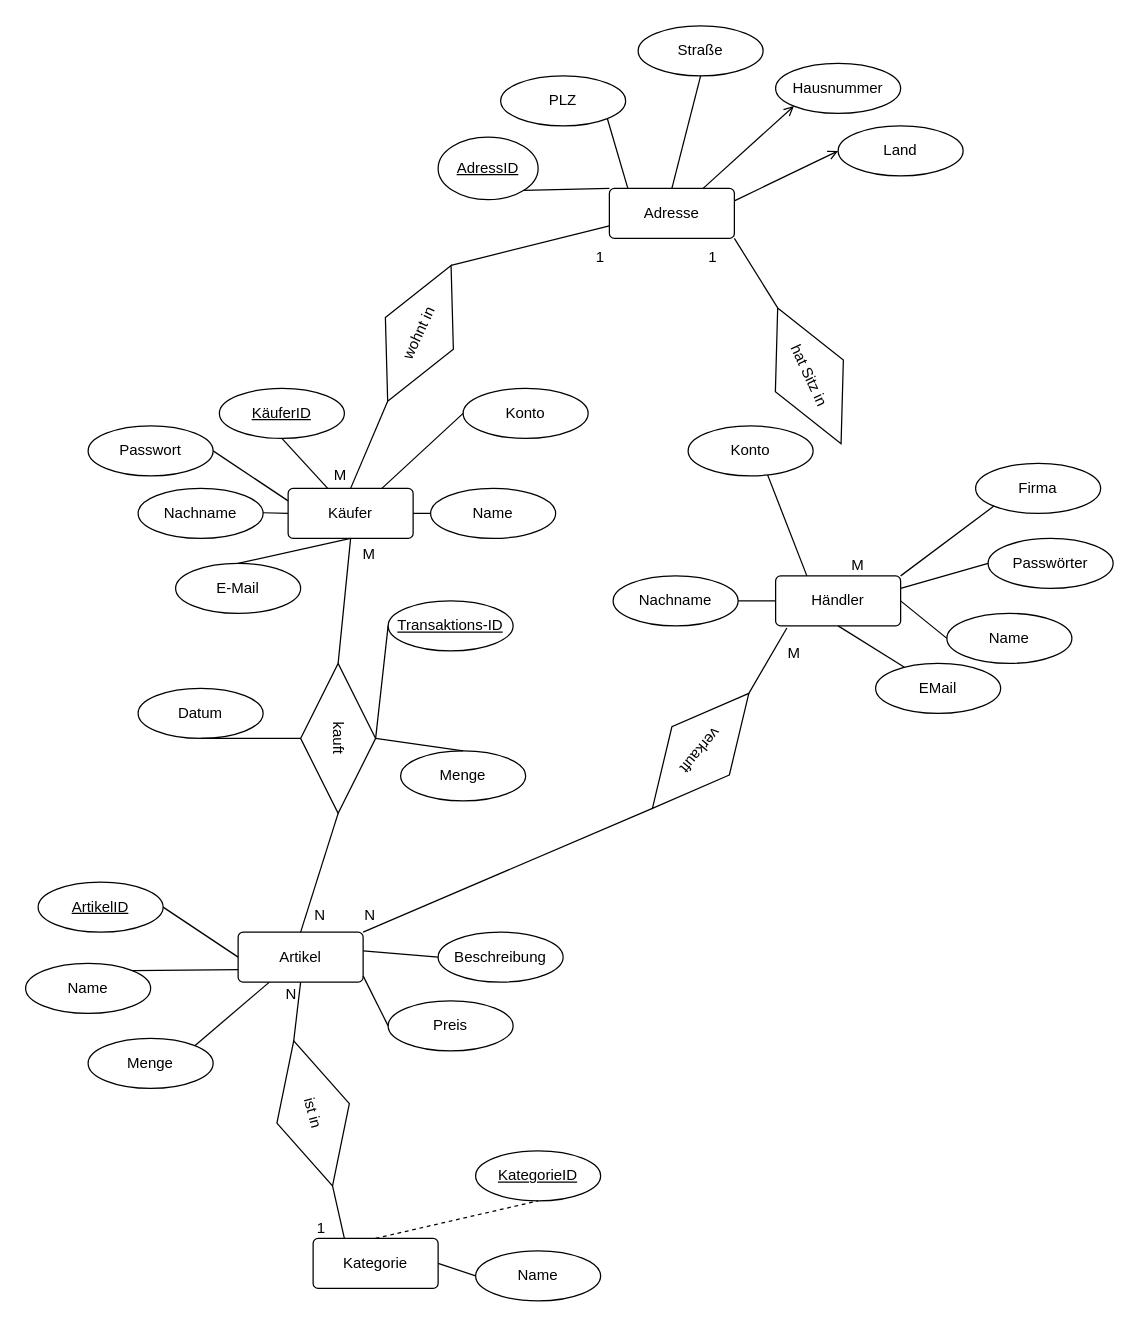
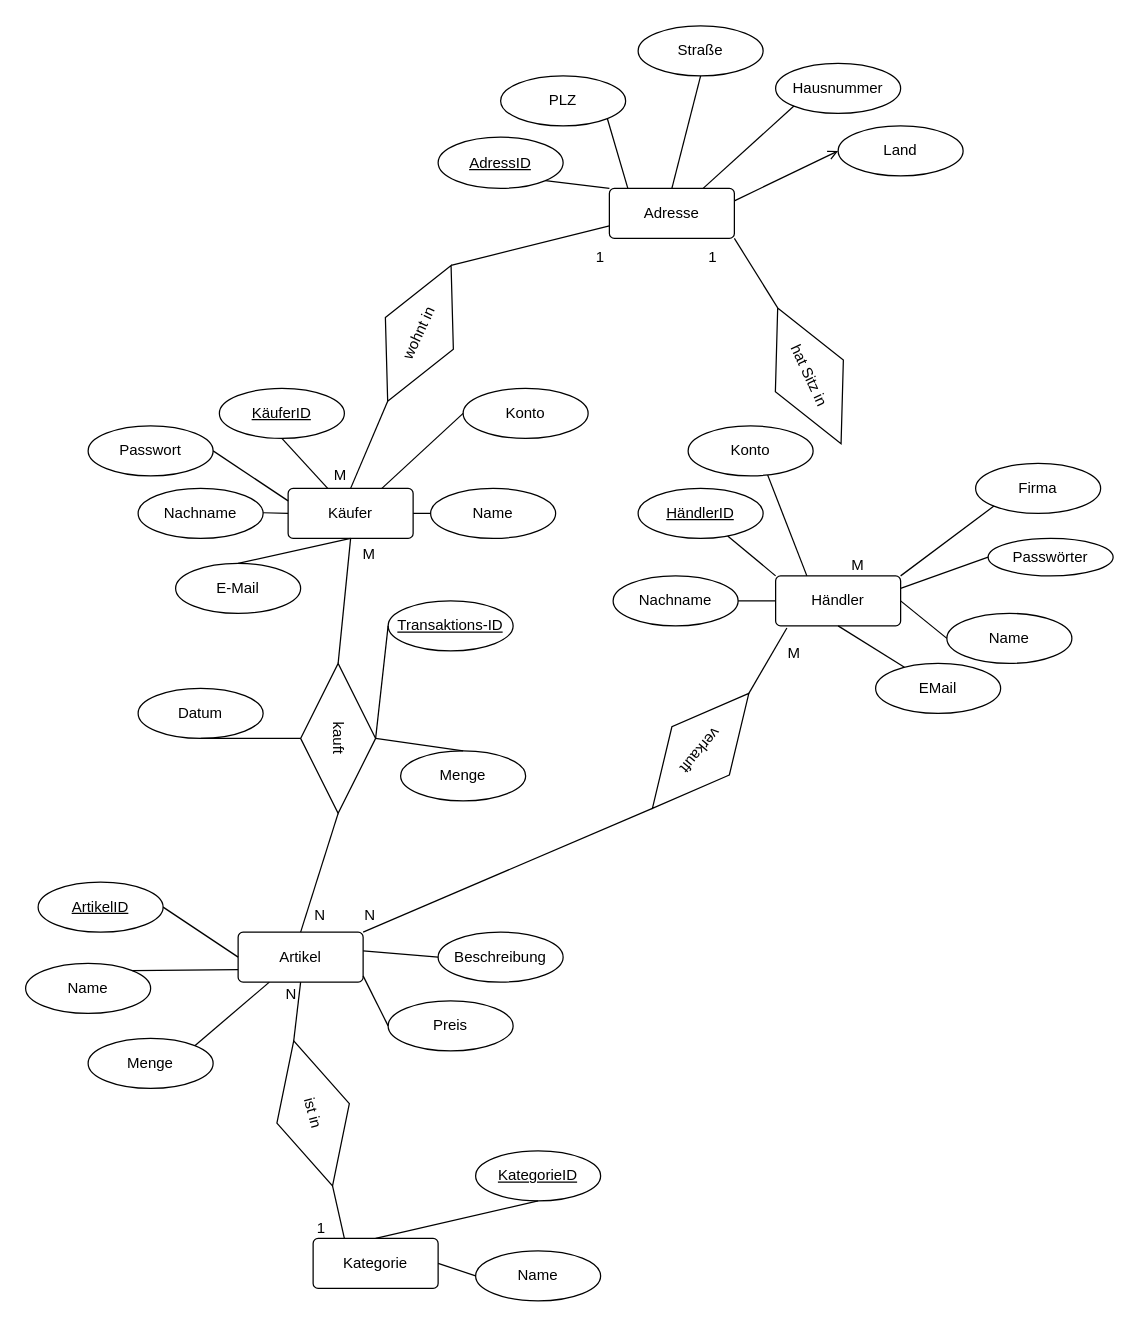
edge "Adresse" -> "Hausnummer": arrowhead open -> none
node "AdressID": size 100x63 -> 125x51
node "HändlerID": added
edge "HändlerID" -- "Händler": added
node "Passwörter": size 125x50 -> 125x38
edge "KategorieID" -- "Kategorie": style dashed -> solid
